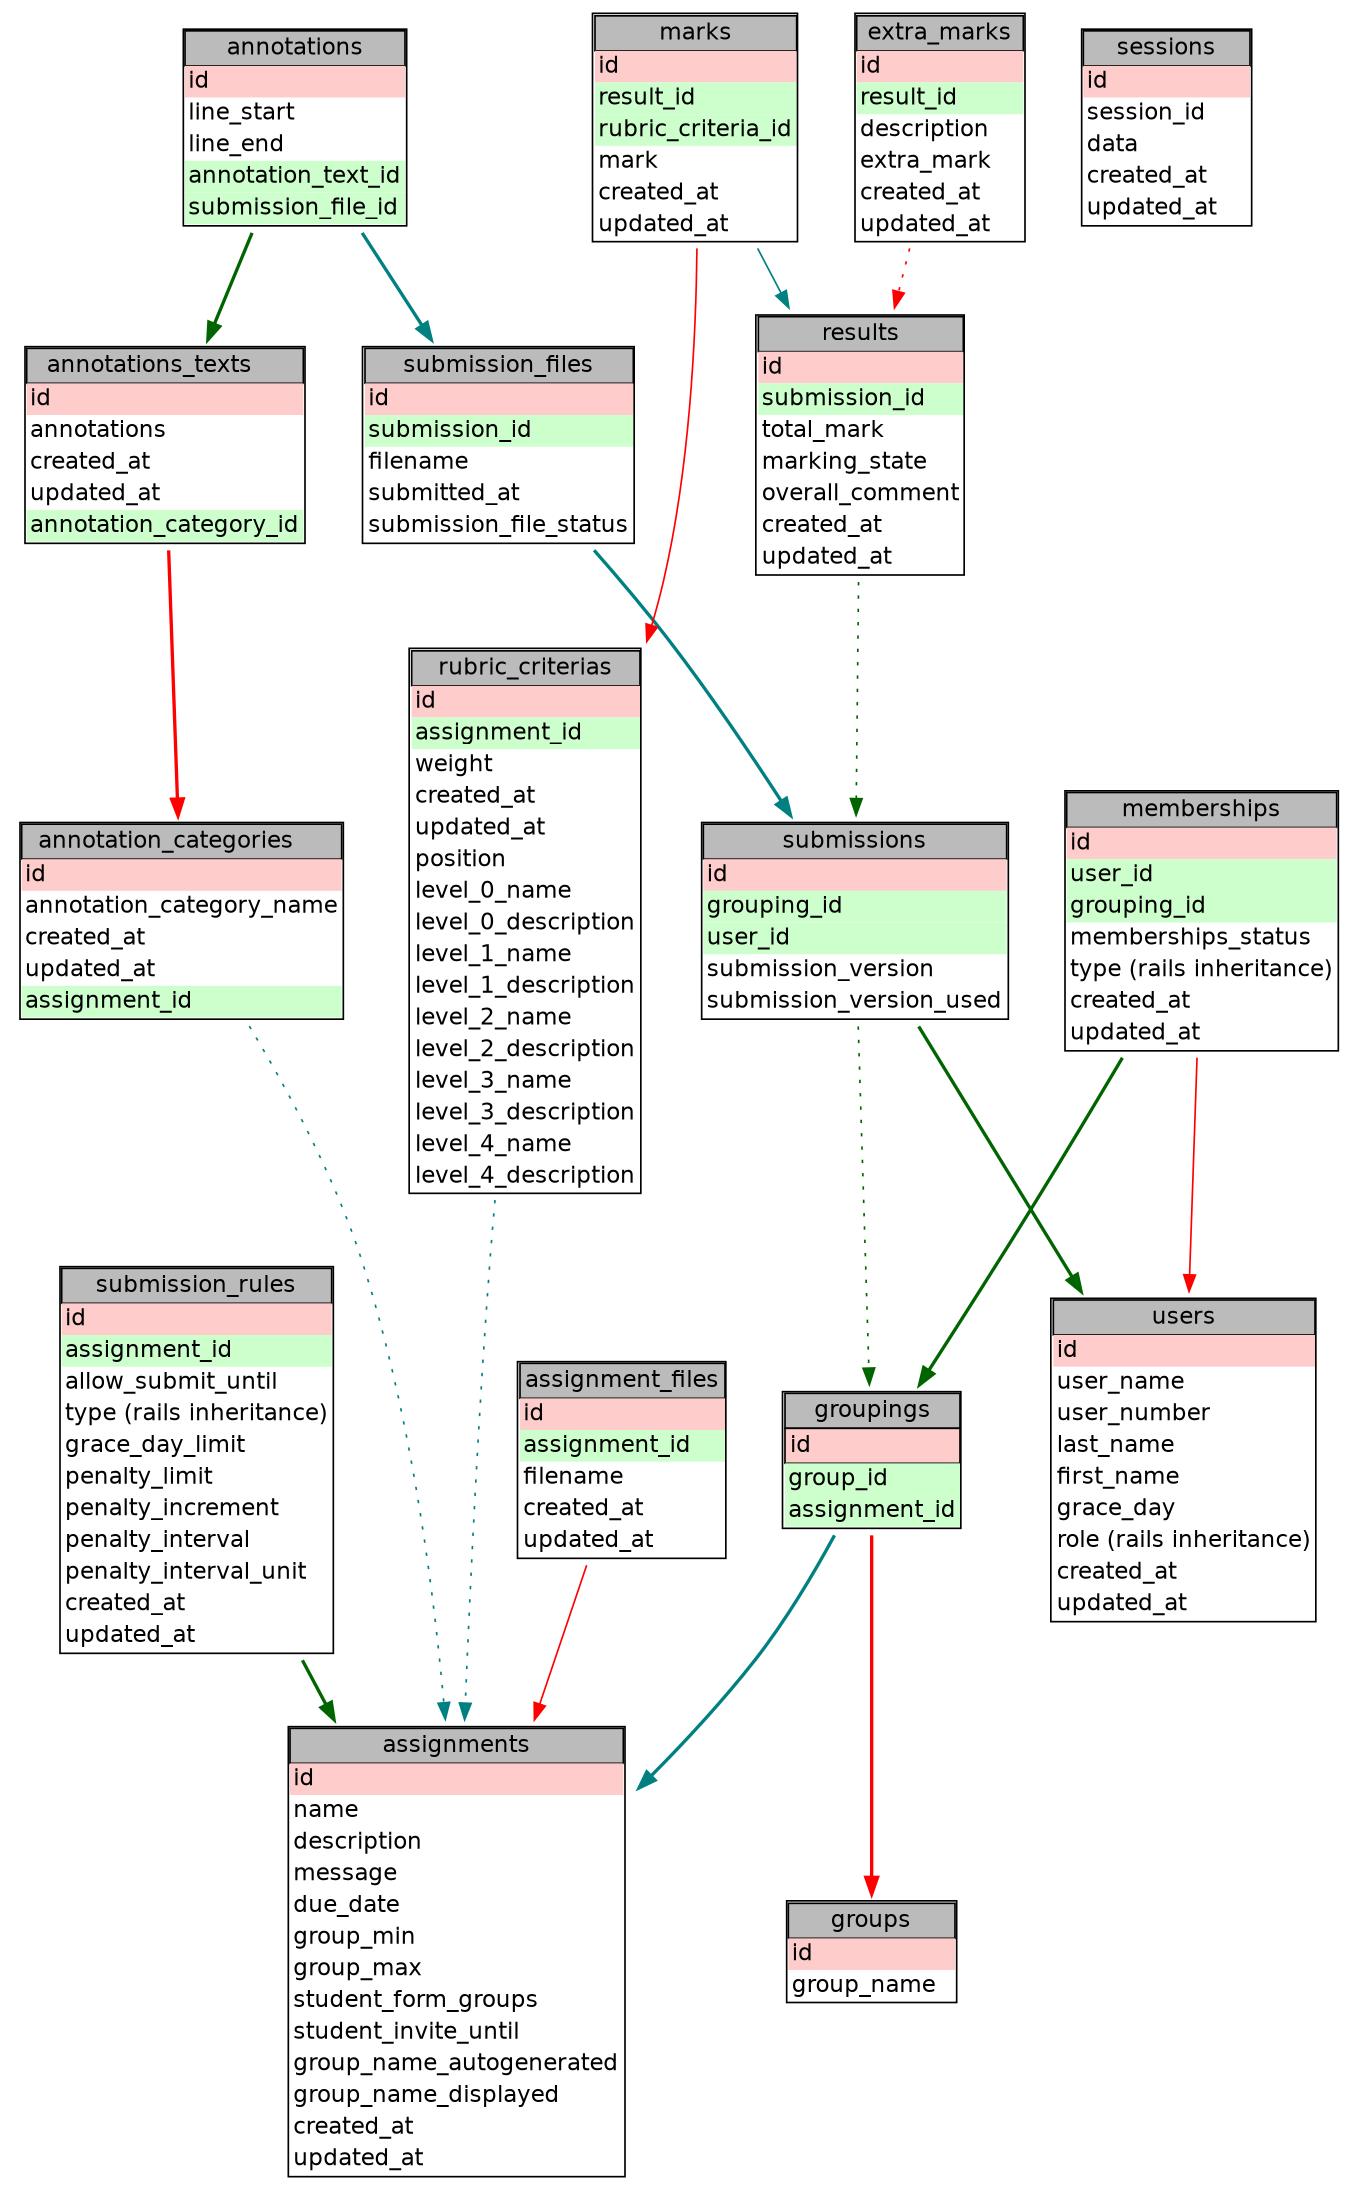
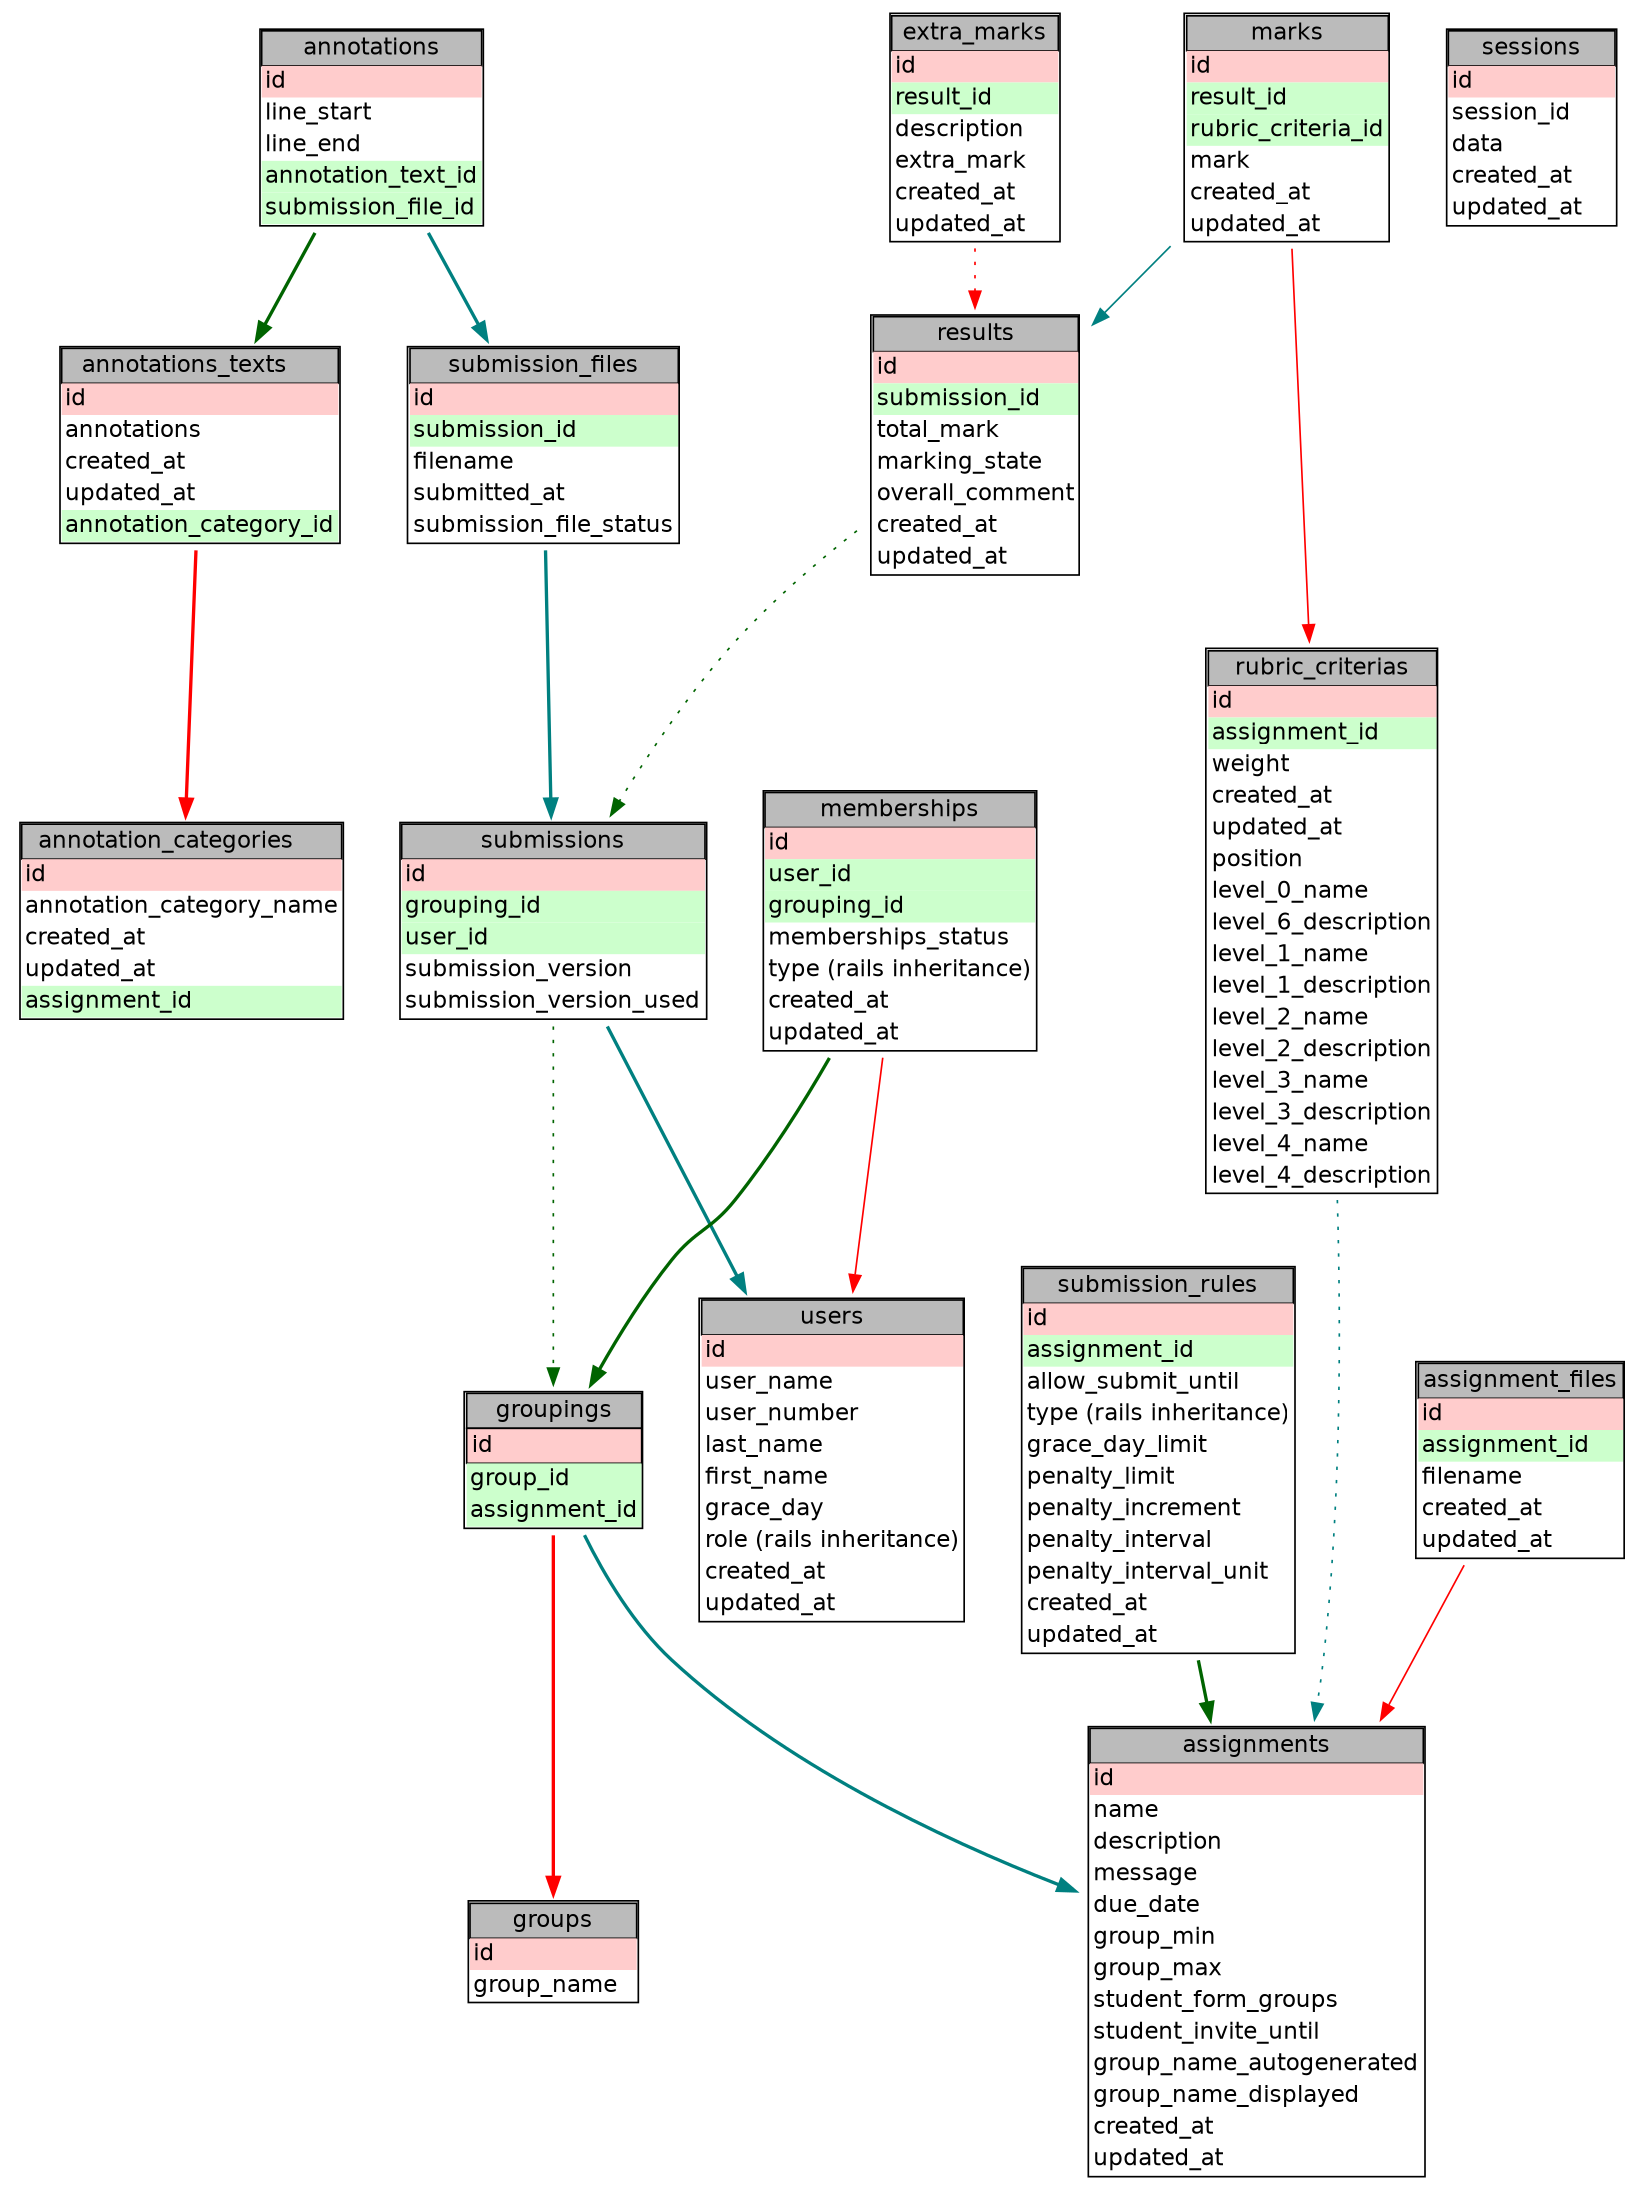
node "rubric_criterias": text "level_0_description" -> "level_6_description"
edge "submissions" -> "users": color darkgreen -> teal
edge "annotation_categories" -> "assignments": removed
